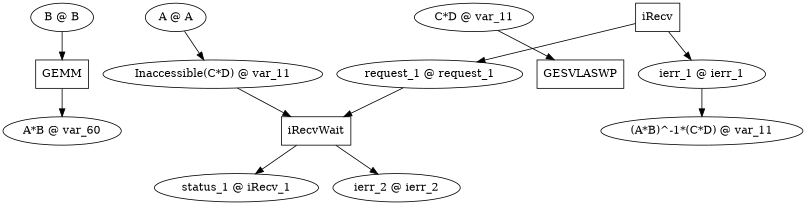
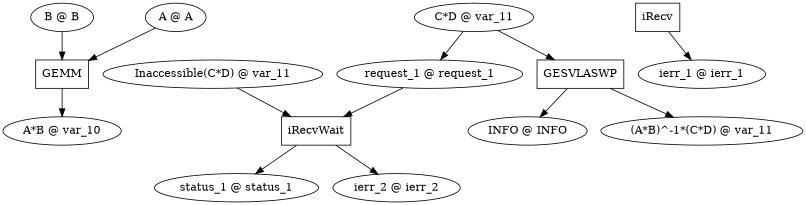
edge "A @ A" -> "Inaccessible(C*D) @ var_11": now "A @ A" -> "GEMM"
edge "iRecv" -> "request_1 @ request_1": now "C*D @ var_11" -> "request_1 @ request_1"
edge "ierr_1 @ ierr_1" -> "(A*B)^-1*(C*D) @ var_11": now "GESVLASWP" -> "(A*B)^-1*(C*D) @ var_11"
node "A*B @ var_60": label "A*B @ var_60" -> "A*B @ var_10"
node "INFO @ INFO": added
node "status_1 @ iRecv_1": label "status_1 @ iRecv_1" -> "status_1 @ status_1"
